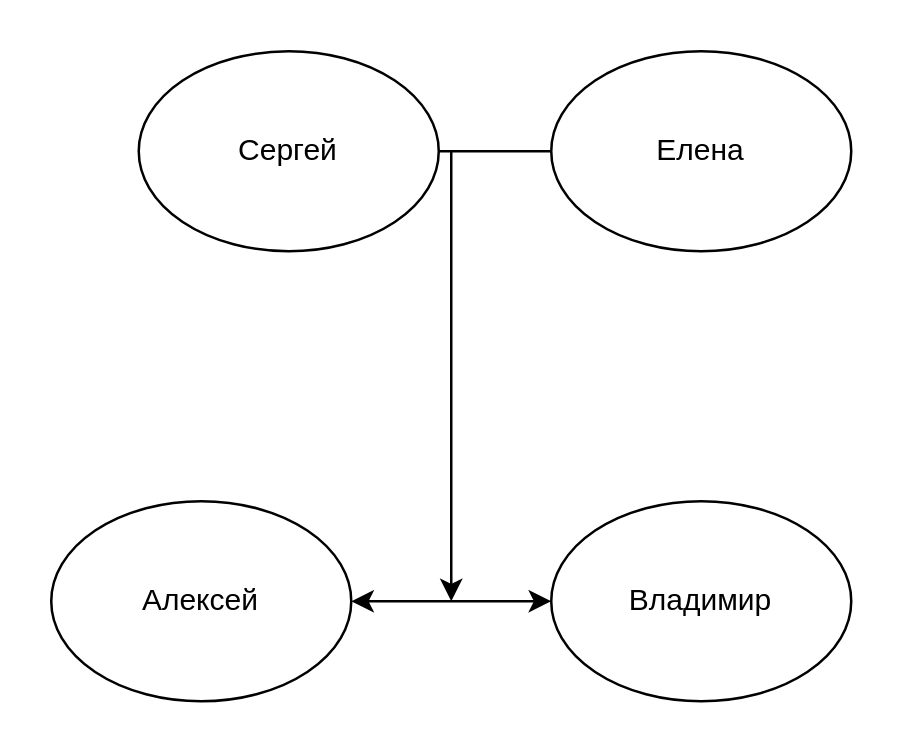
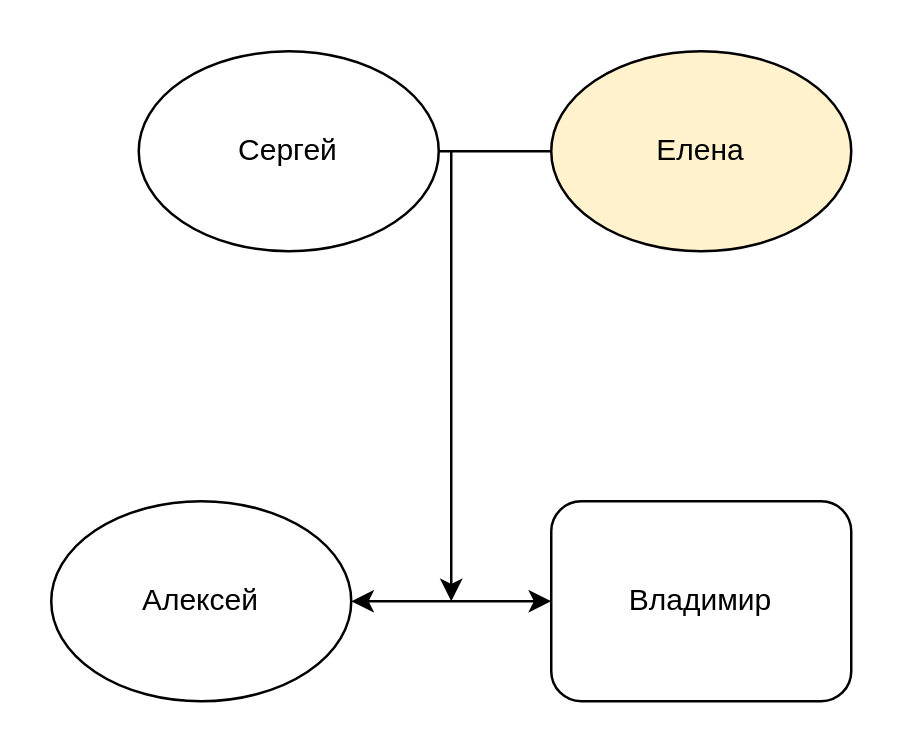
node "Елена": fillcolor #ffffff -> #fff2cc
node "Владимир": shape ellipse -> rounded rectangle
